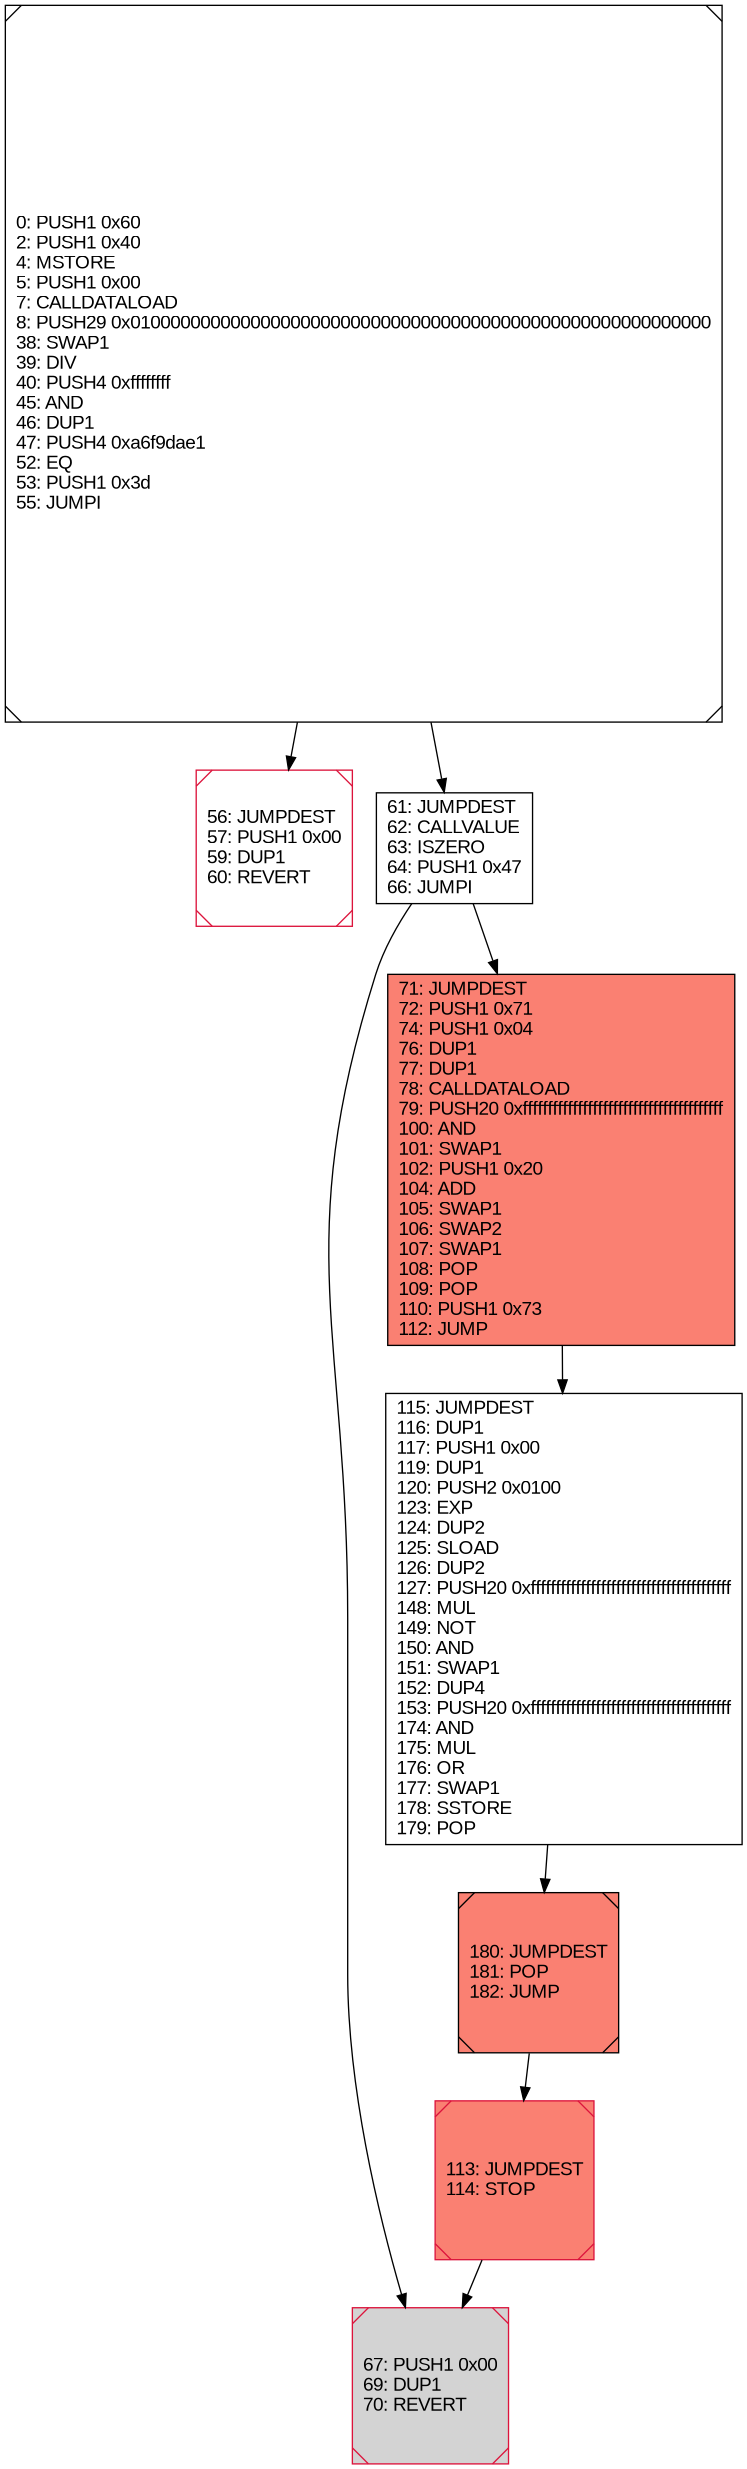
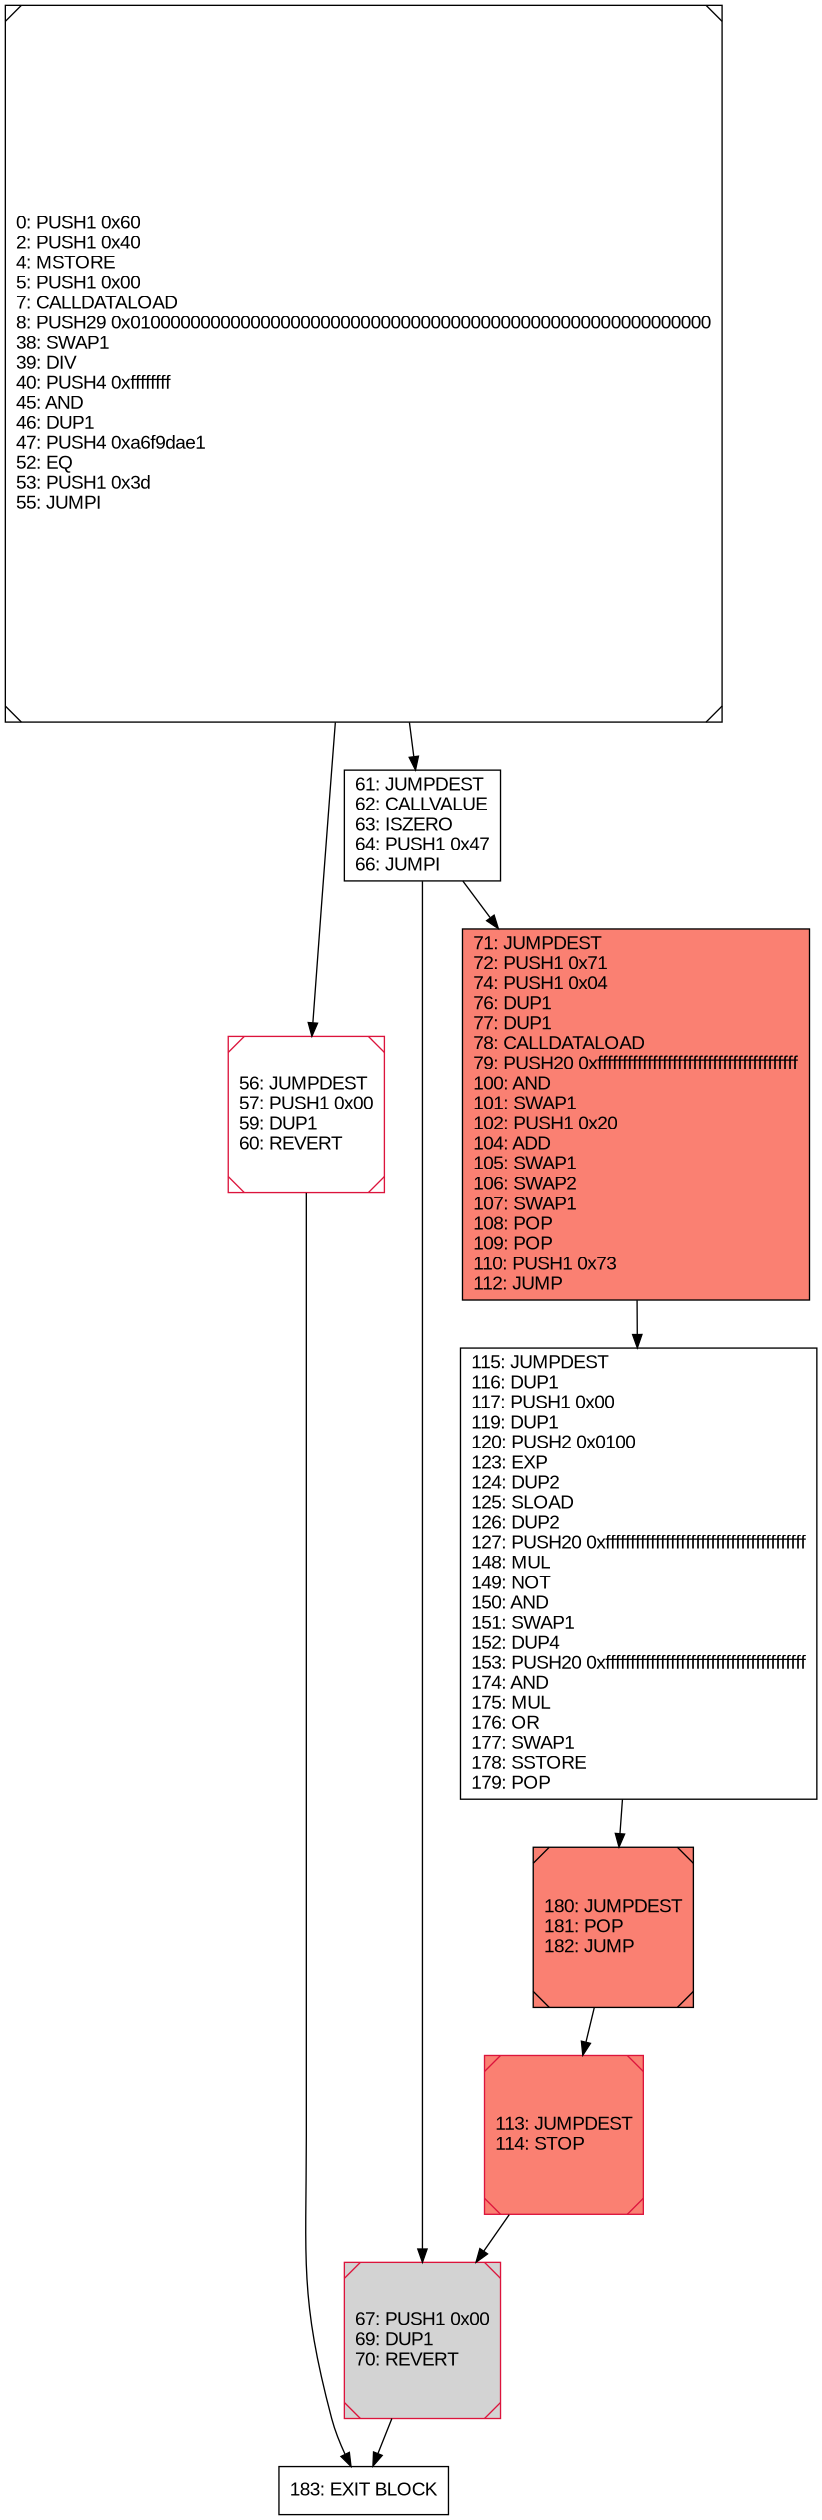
node "183: EXIT BLOCK": added
